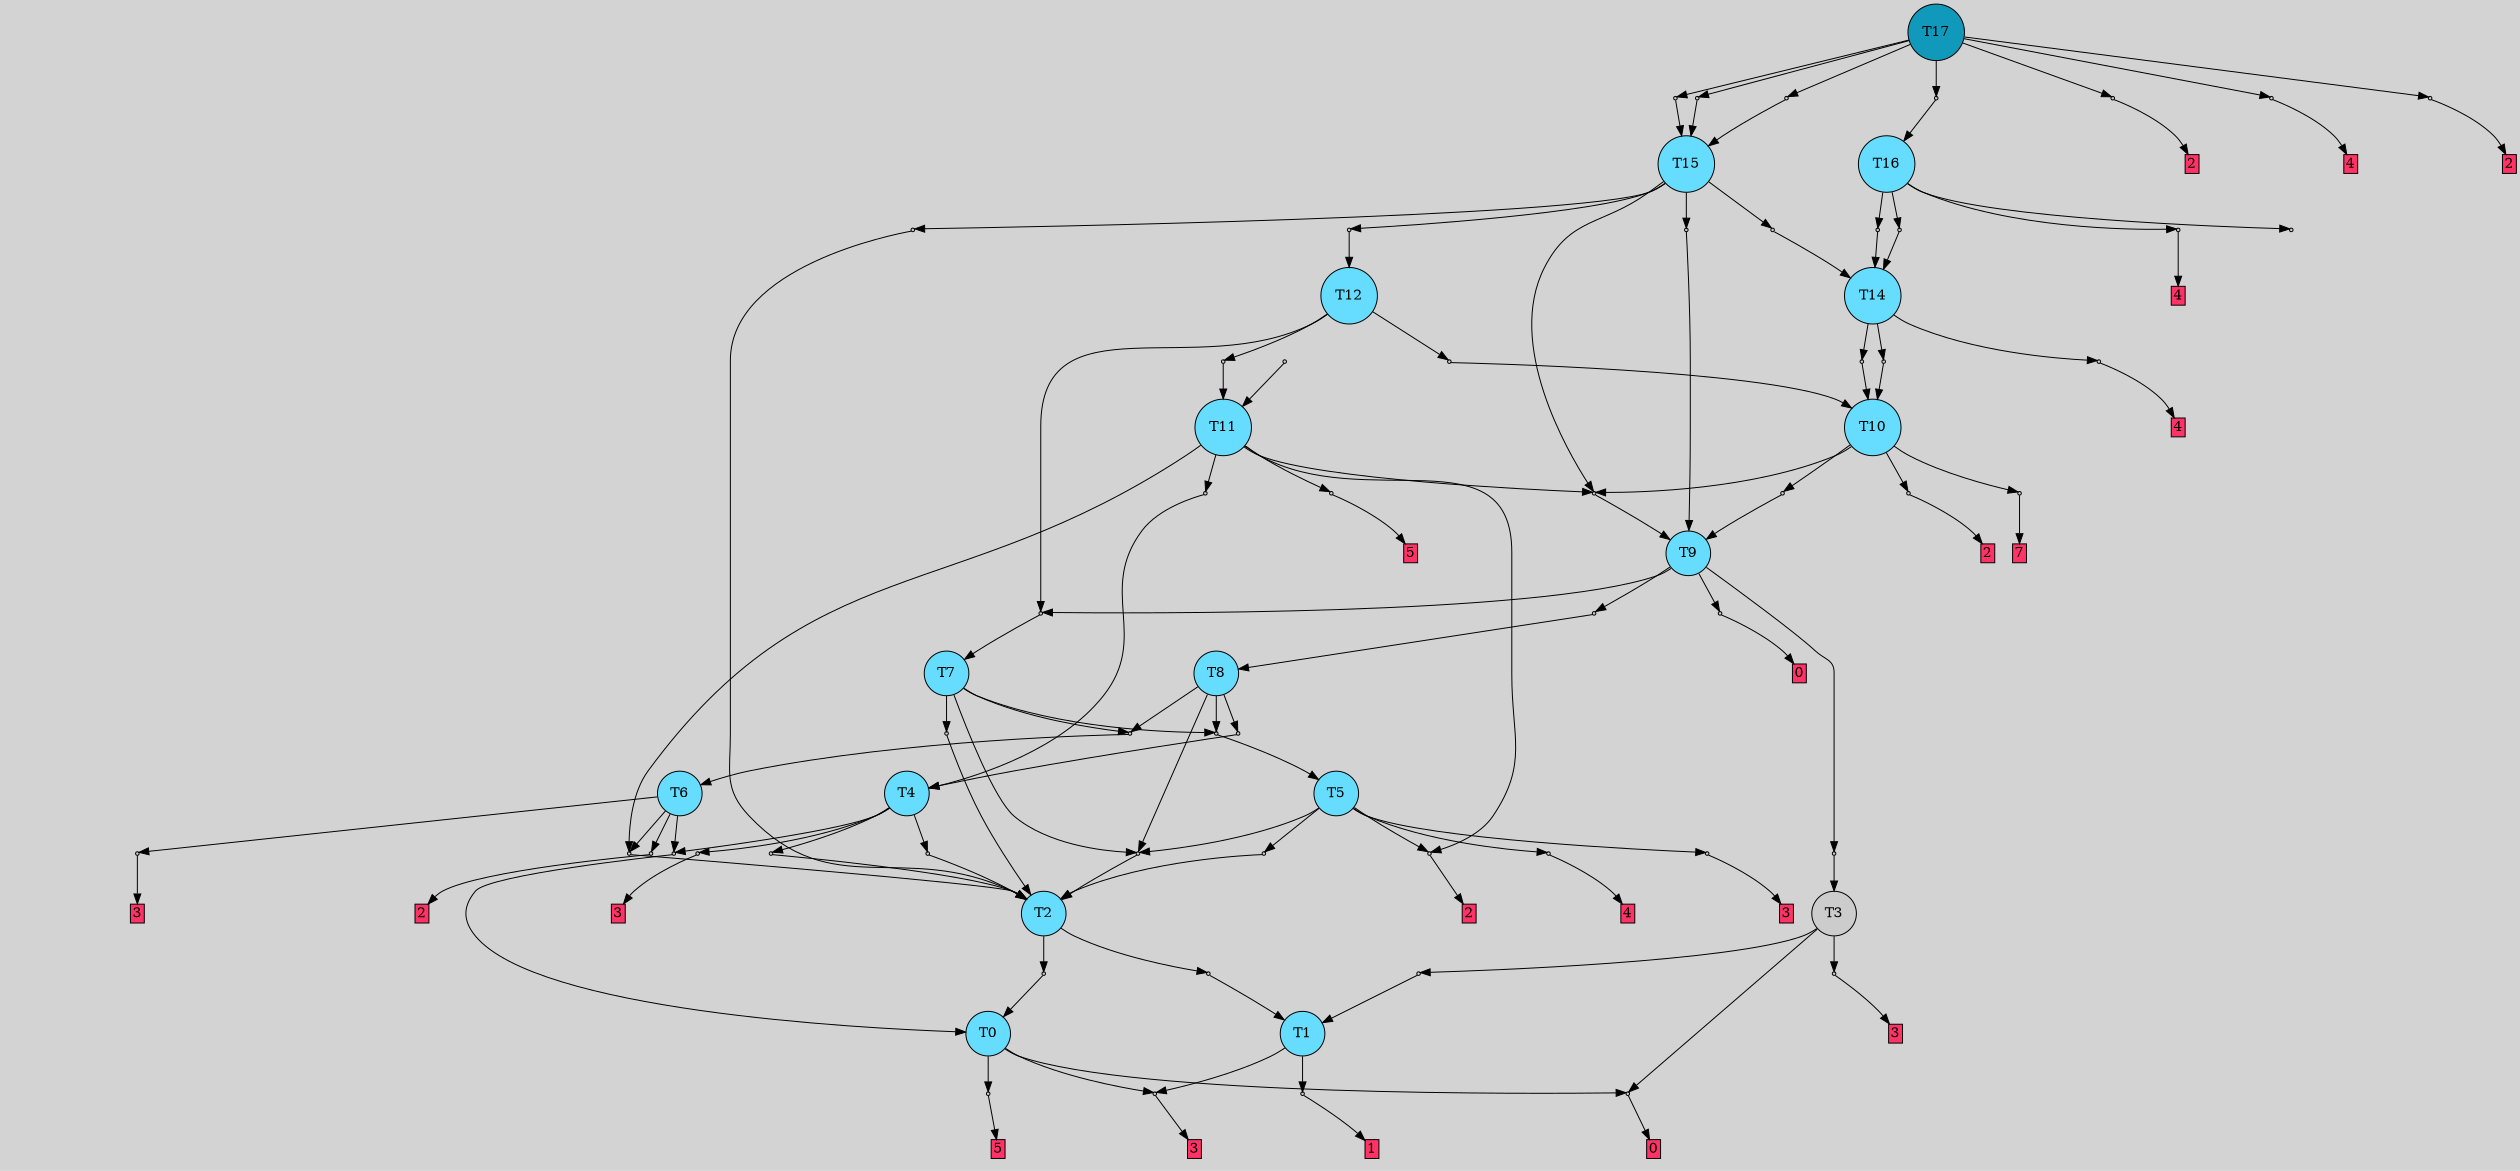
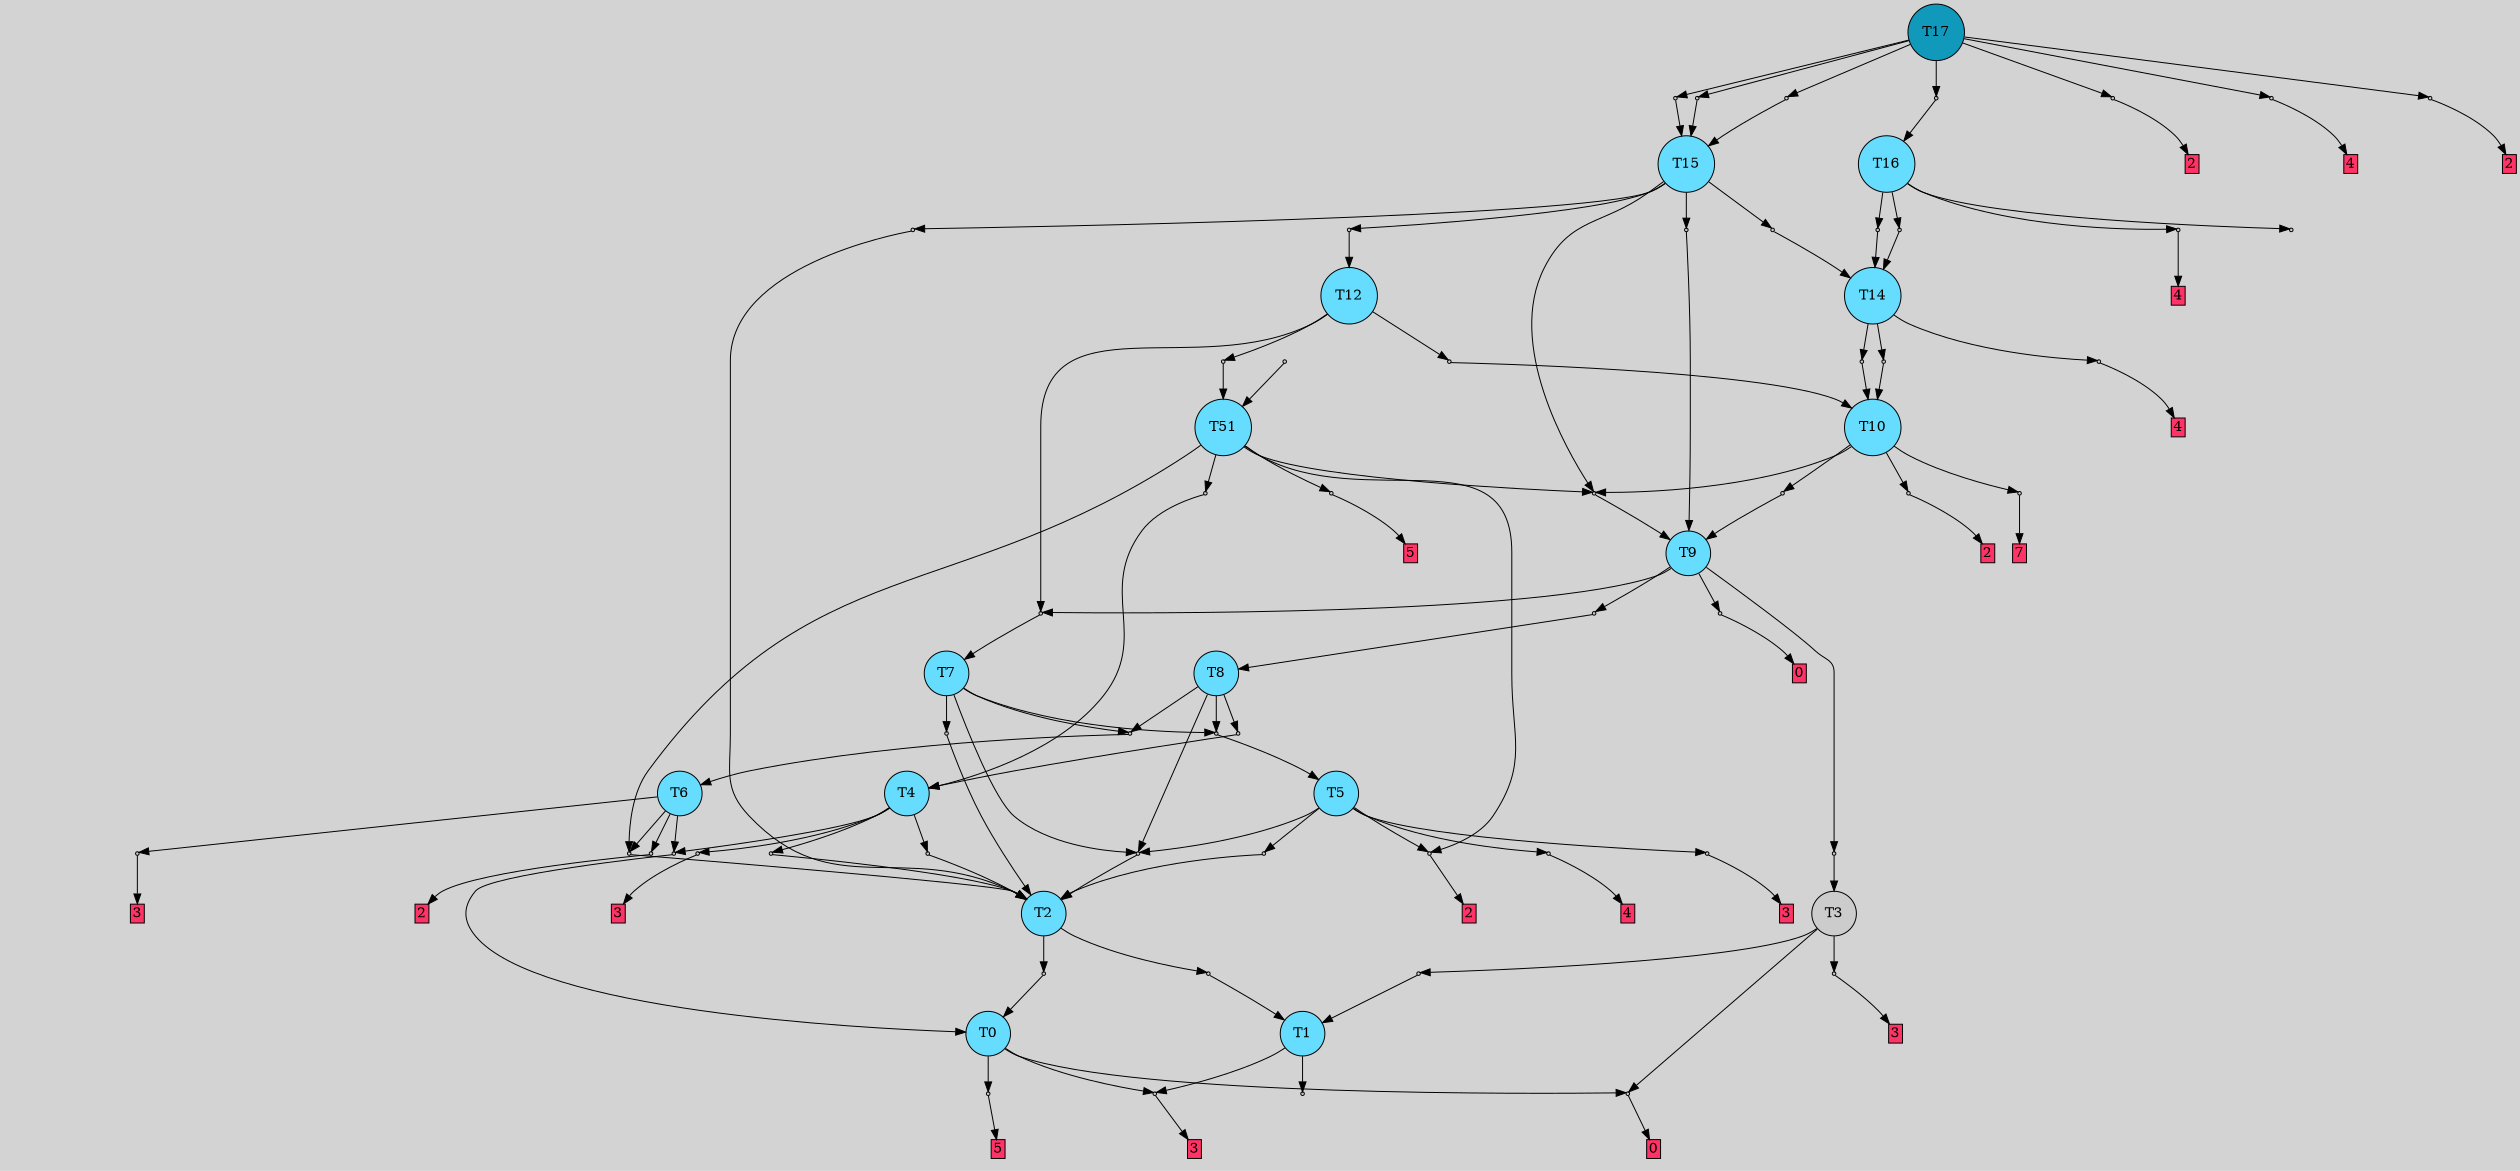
node "T11": label "T11" -> "T51"
node "1": removed
